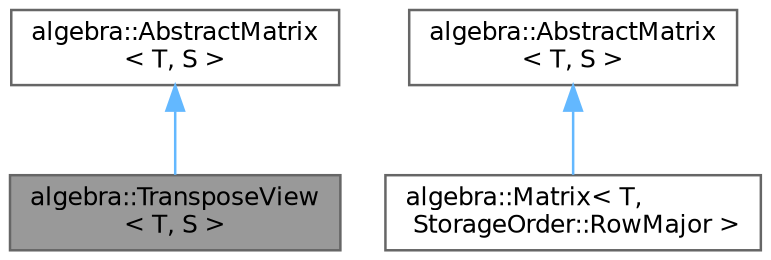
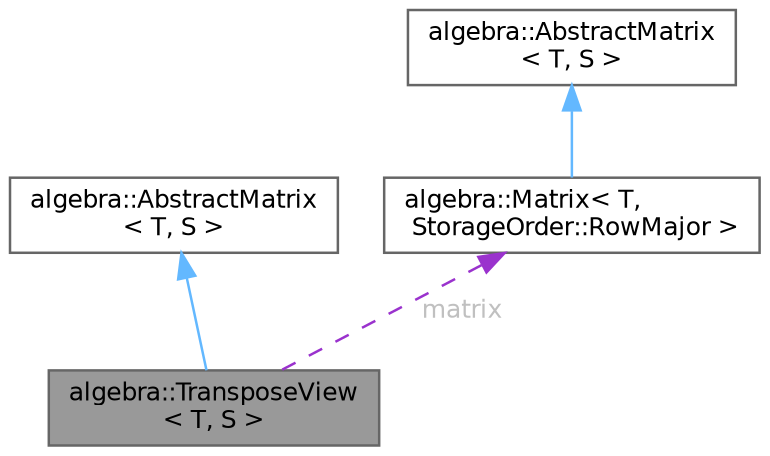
edge "algebra::TransposeView < T, S >" -> "algebra::Matrix< T, StorageOrder::RowMajor >": added, label "matrix"
